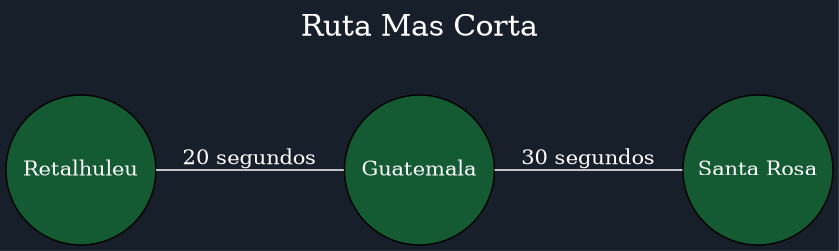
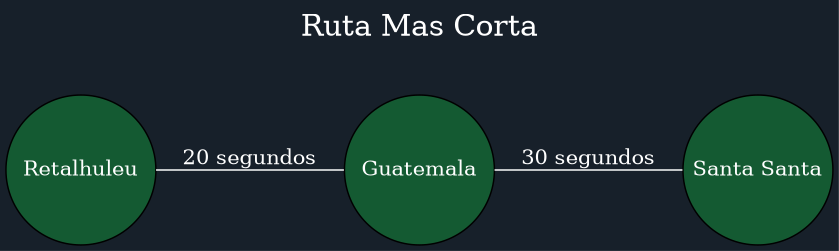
node "Santa Rosa": label "Santa Rosa" -> "Santa Santa"
